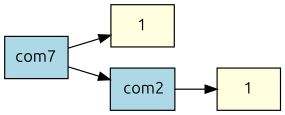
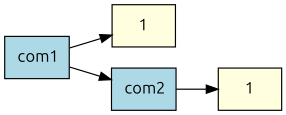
node "com7": label "com7" -> "com1"
